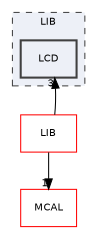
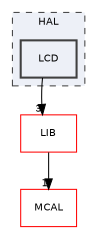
cluster "LIB": label "LIB" -> "HAL"
edge "LIB" -> "LCD": reversed
